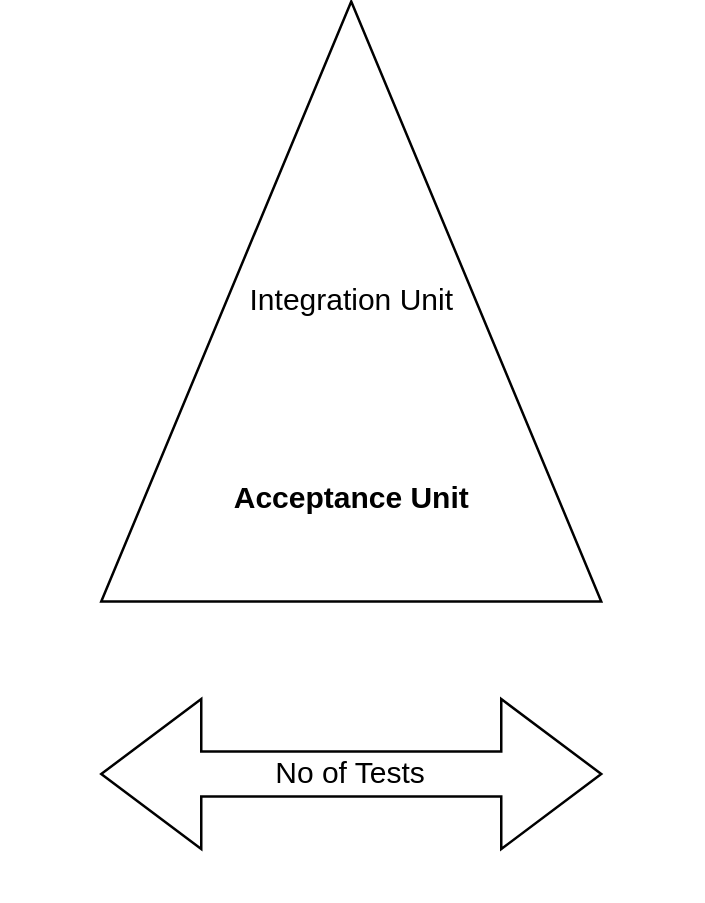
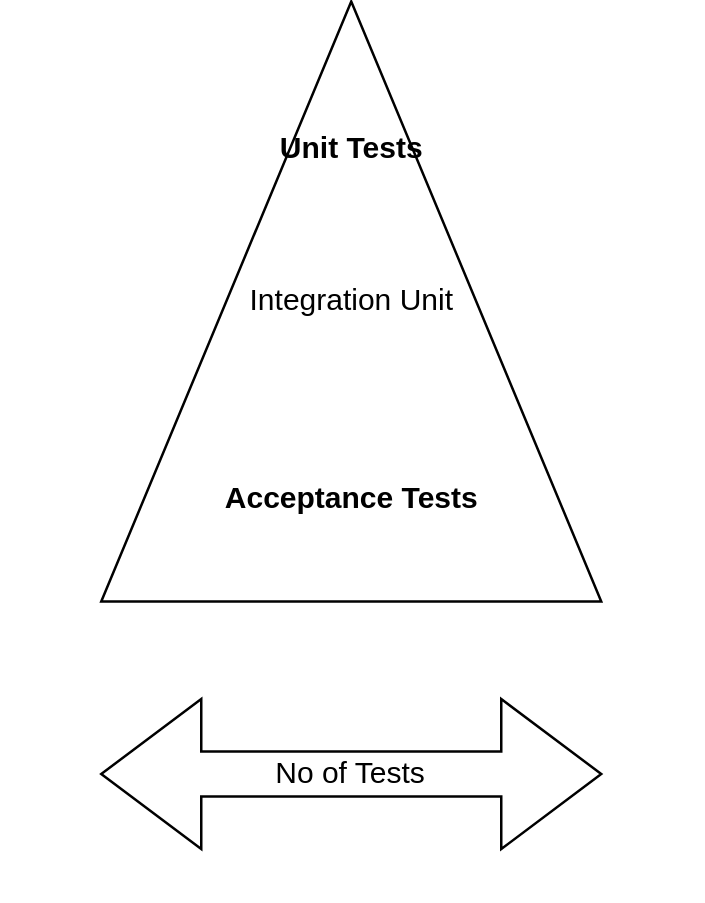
node "Unit Tests": added
node "Acceptance Unit": label "Acceptance Unit" -> "Acceptance Tests"
